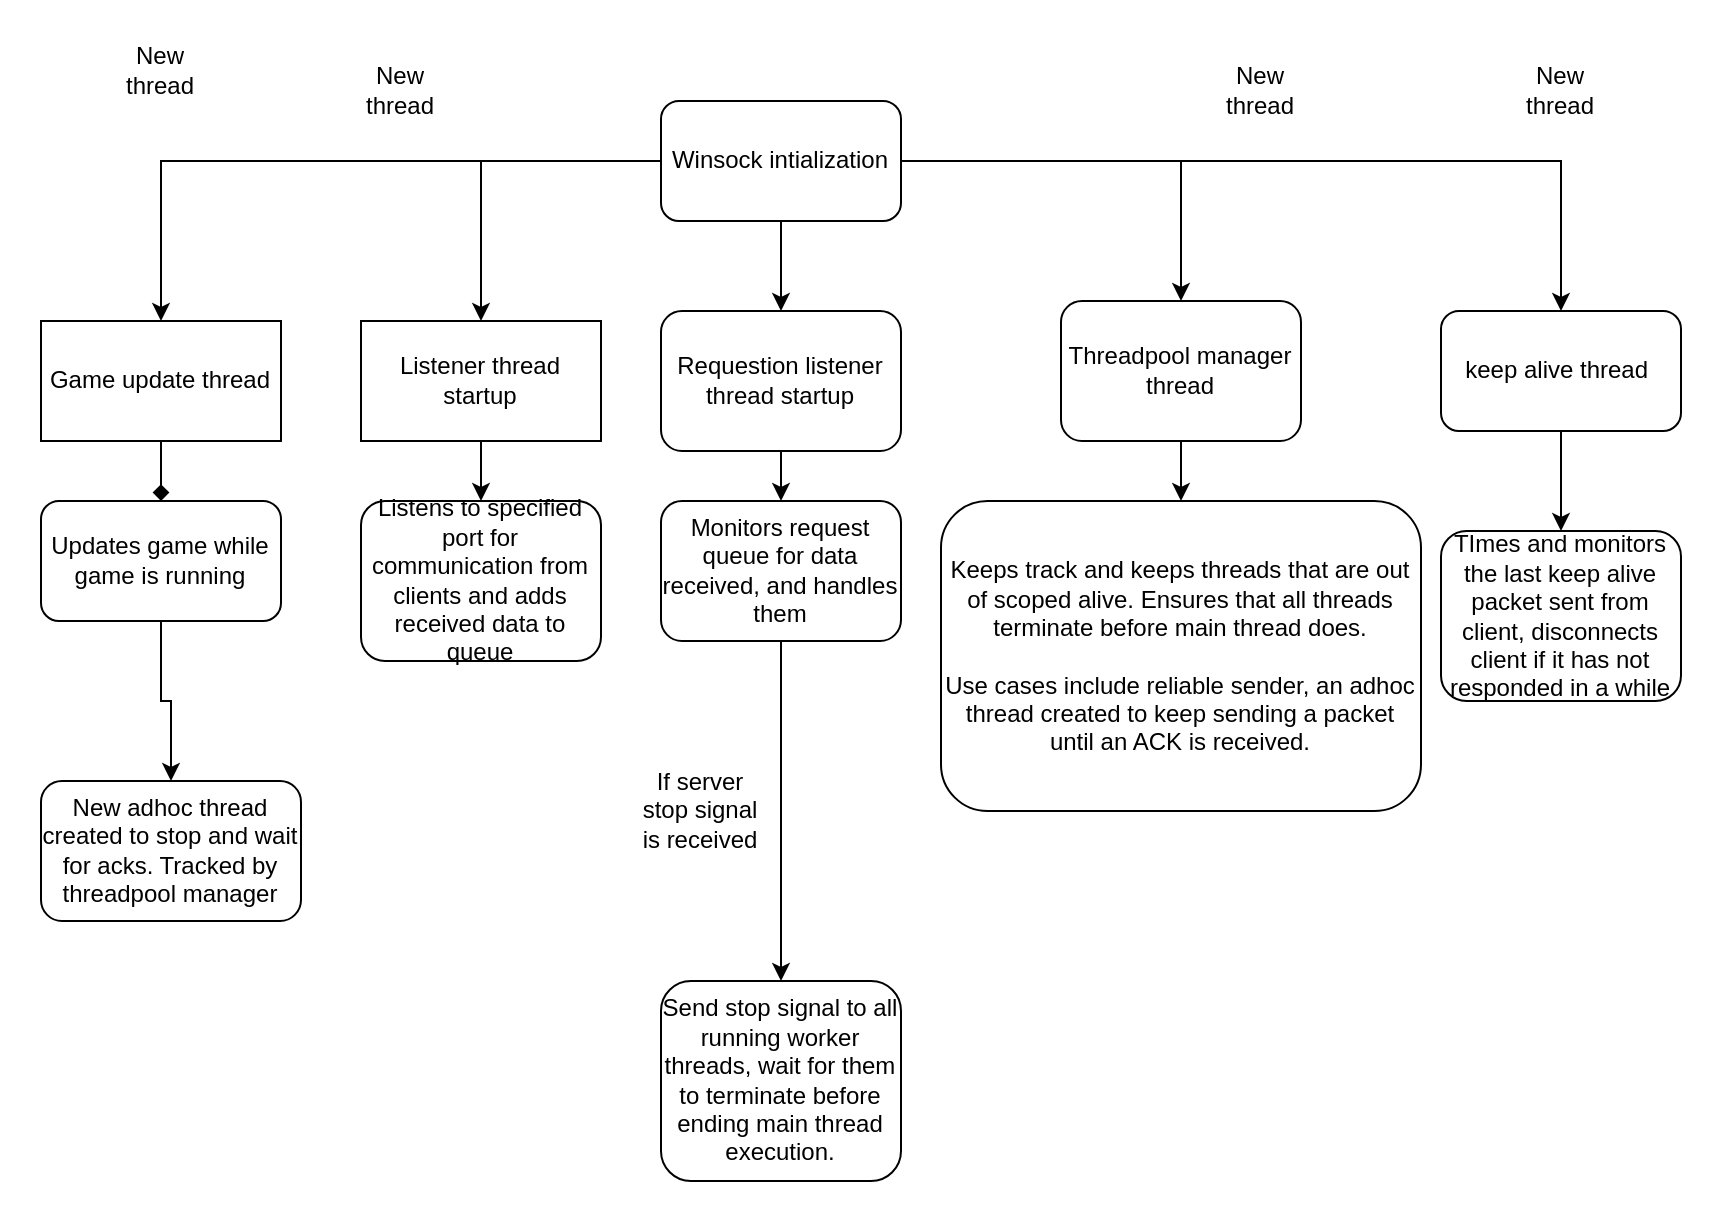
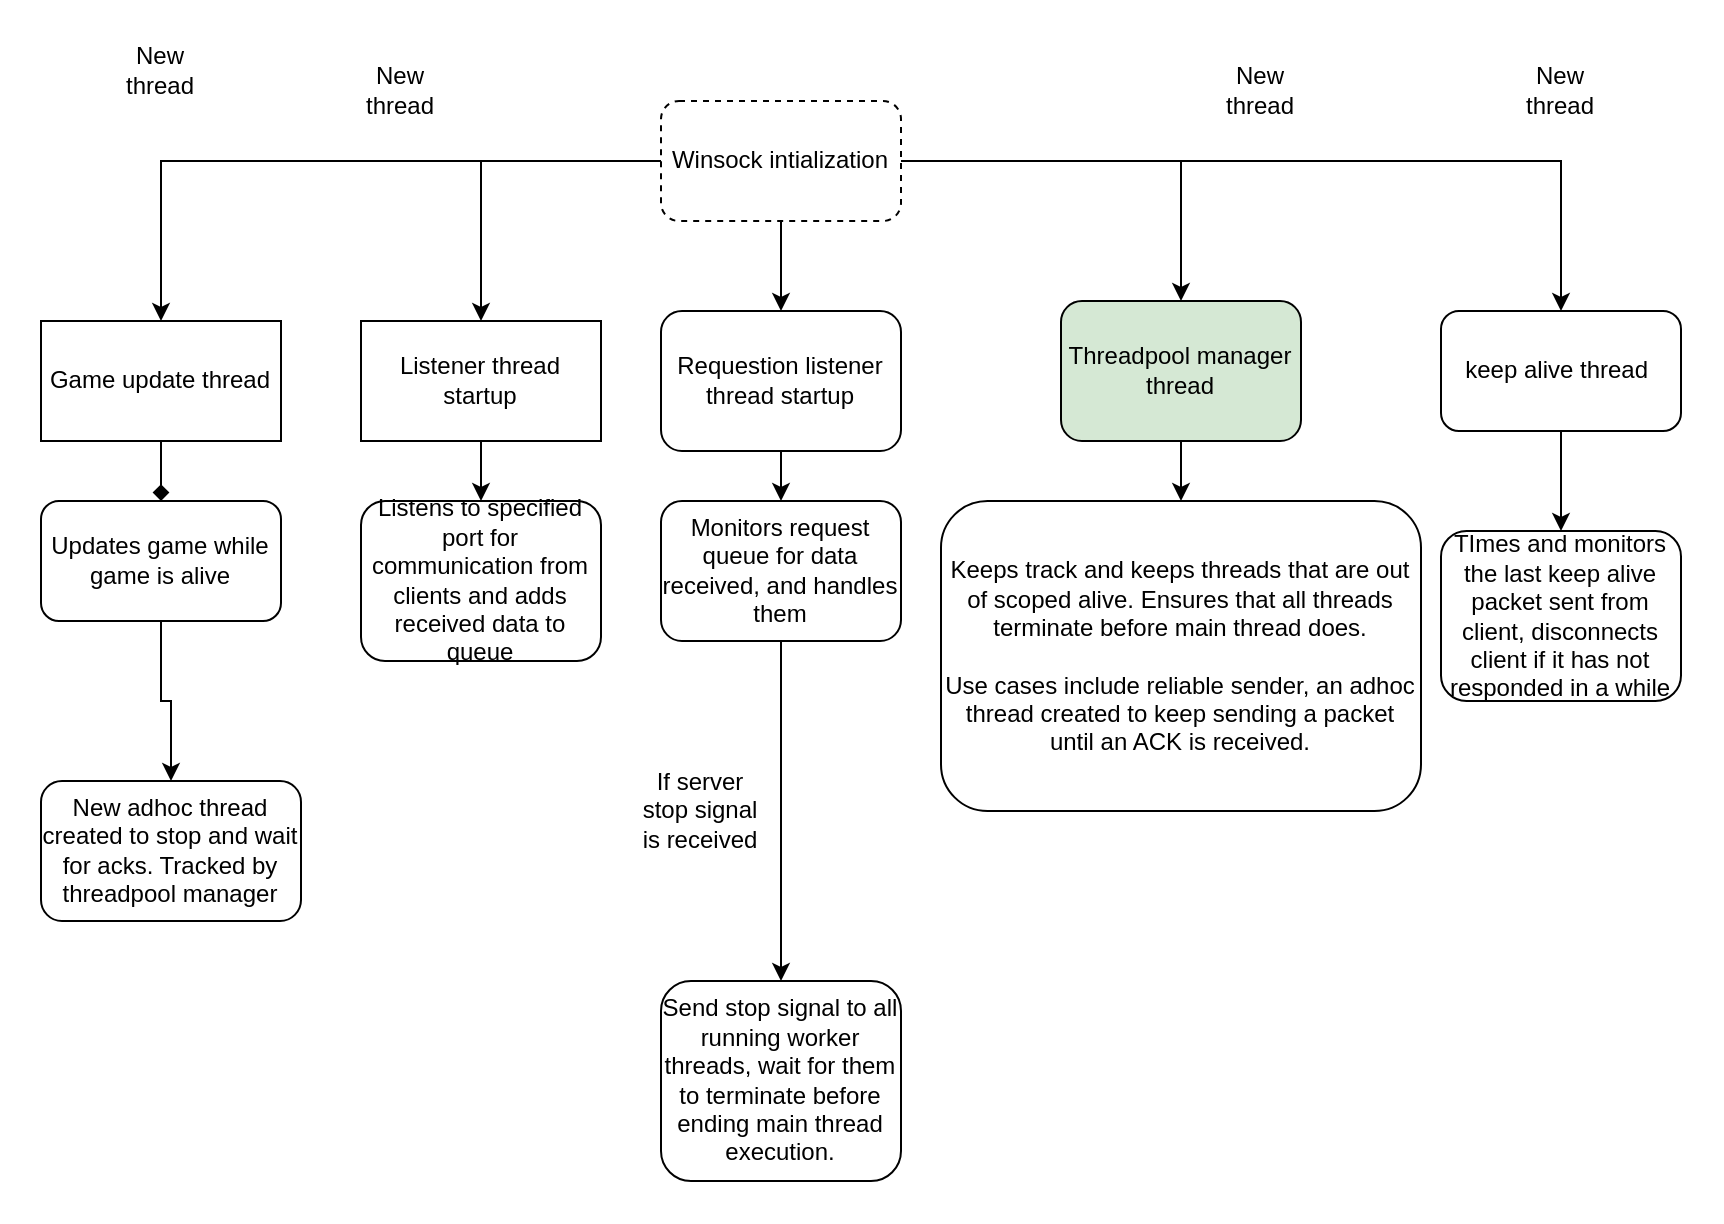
node "Winsock intialization": style solid -> dashed
node "Threadpool manager thread": fillcolor #ffffff -> #d5e8d4
node "Updates game while game is running": label "Updates game while game is running" -> "Updates game while game is alive"
